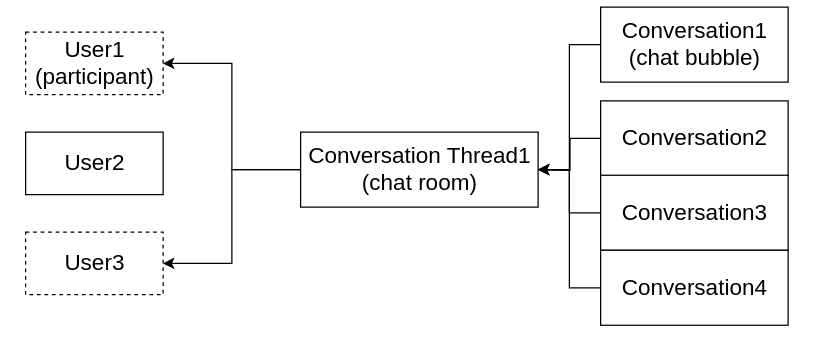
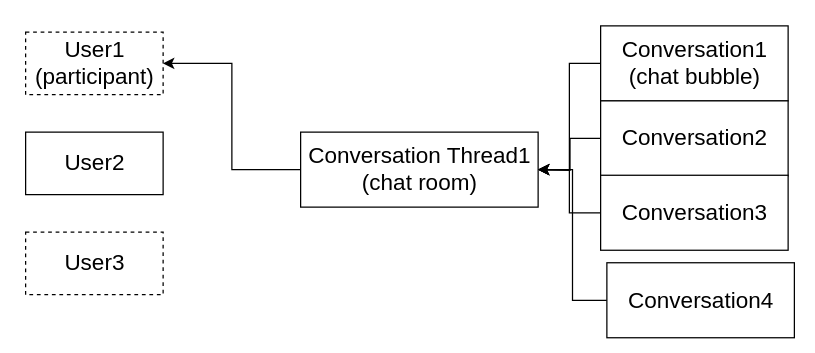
node "Conversation1 (chat bubble)": moved (694, 44) -> (694, 63)
edge "Conversation Thread1 (chat room)" -> "User3": removed
node "Conversation4": moved (694, 288) -> (701, 300)
